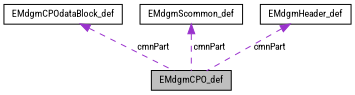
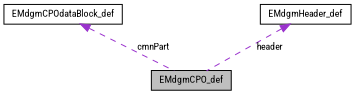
node "EMdgmScommon_def": removed
edge "EMdgmCPO_def" -> "EMdgmHeader_def": label " cmnPart" -> " header"
